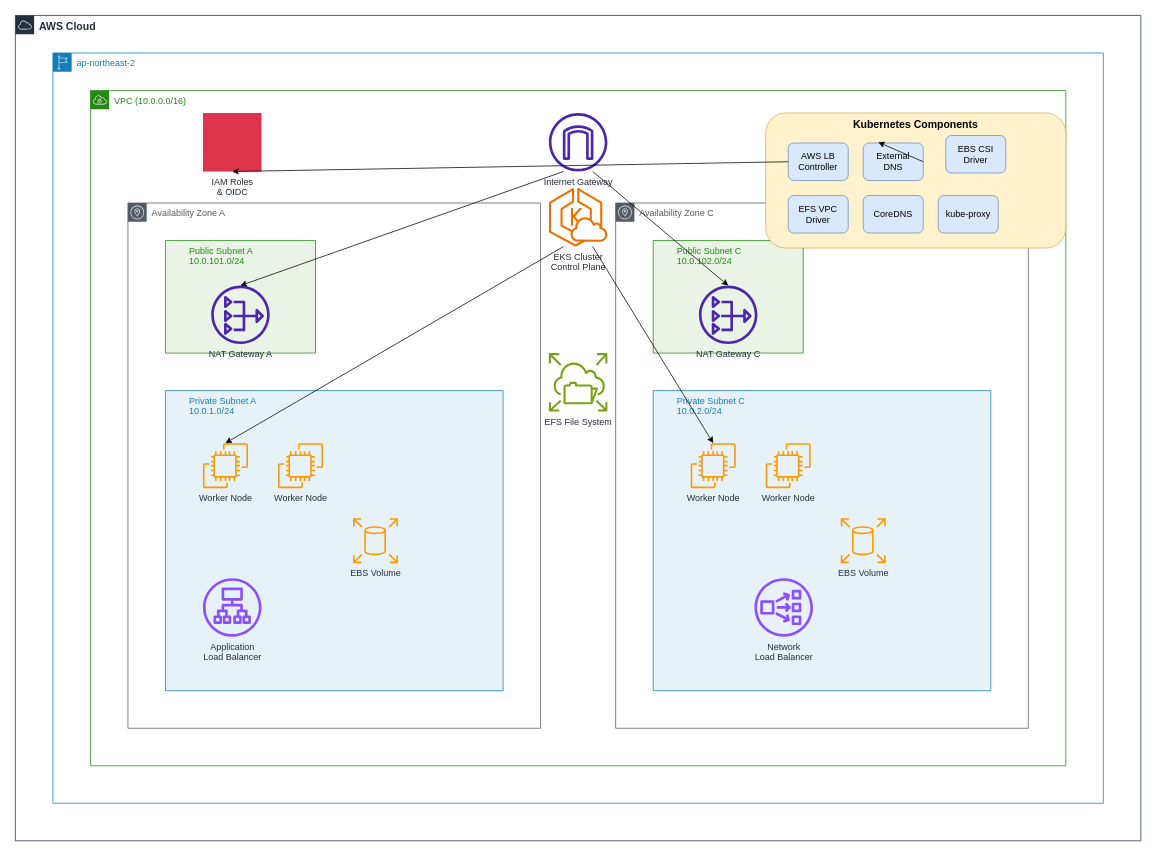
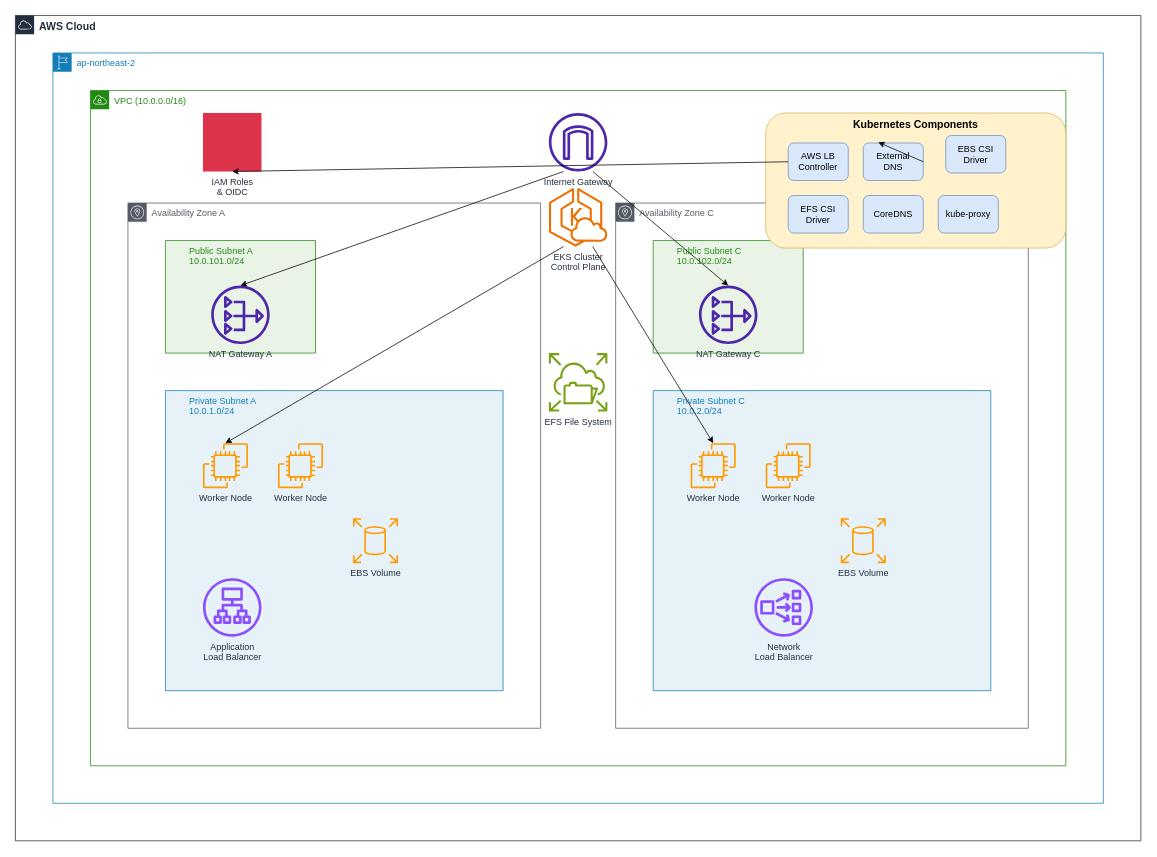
node "EFS VPC Driver": label "EFS VPC Driver" -> "EFS CSI Driver"
